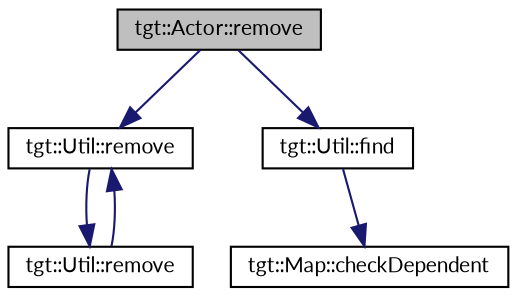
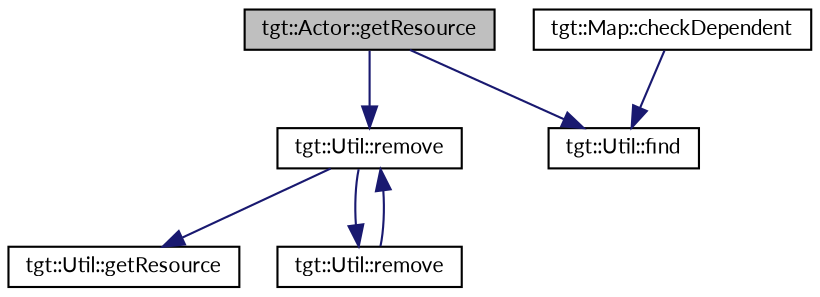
node "tgt::Actor::remove": label "tgt::Actor::remove" -> "tgt::Actor::getResource"
edge "tgt::Util::find" -> "tgt::Map::checkDependent": reversed
node "tgt::Util::getResource": added
